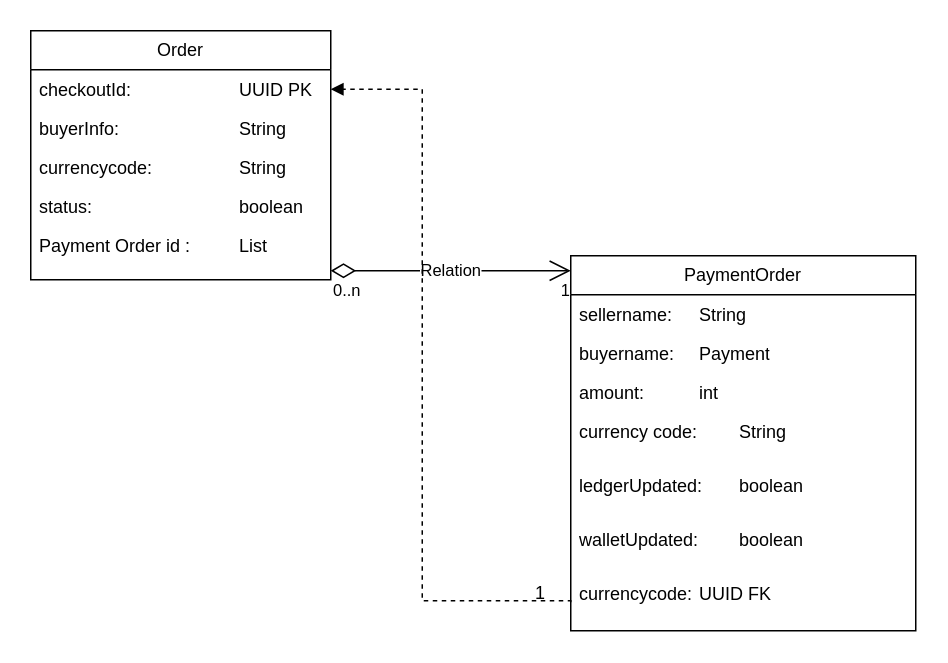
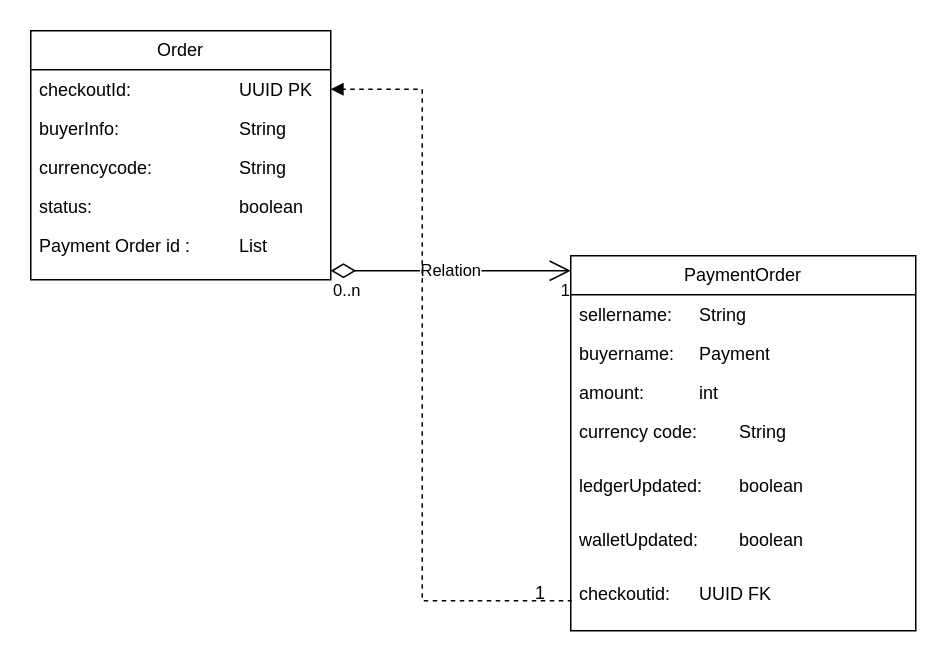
node "currencycode: UUID FK": label "currencycode: UUID FK" -> "checkoutid: UUID FK"
